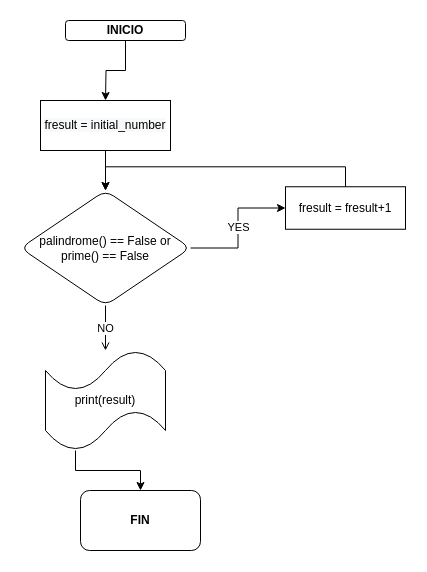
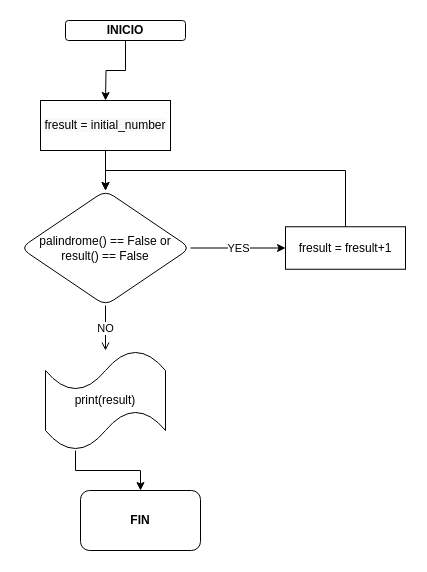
node "fresult = fresult+1": moved (346, 208) -> (346, 248)
node "palindrome() == False or prime() == False": label "palindrome() == False or prime() == False" -> "palindrome() == False or result() == False"
